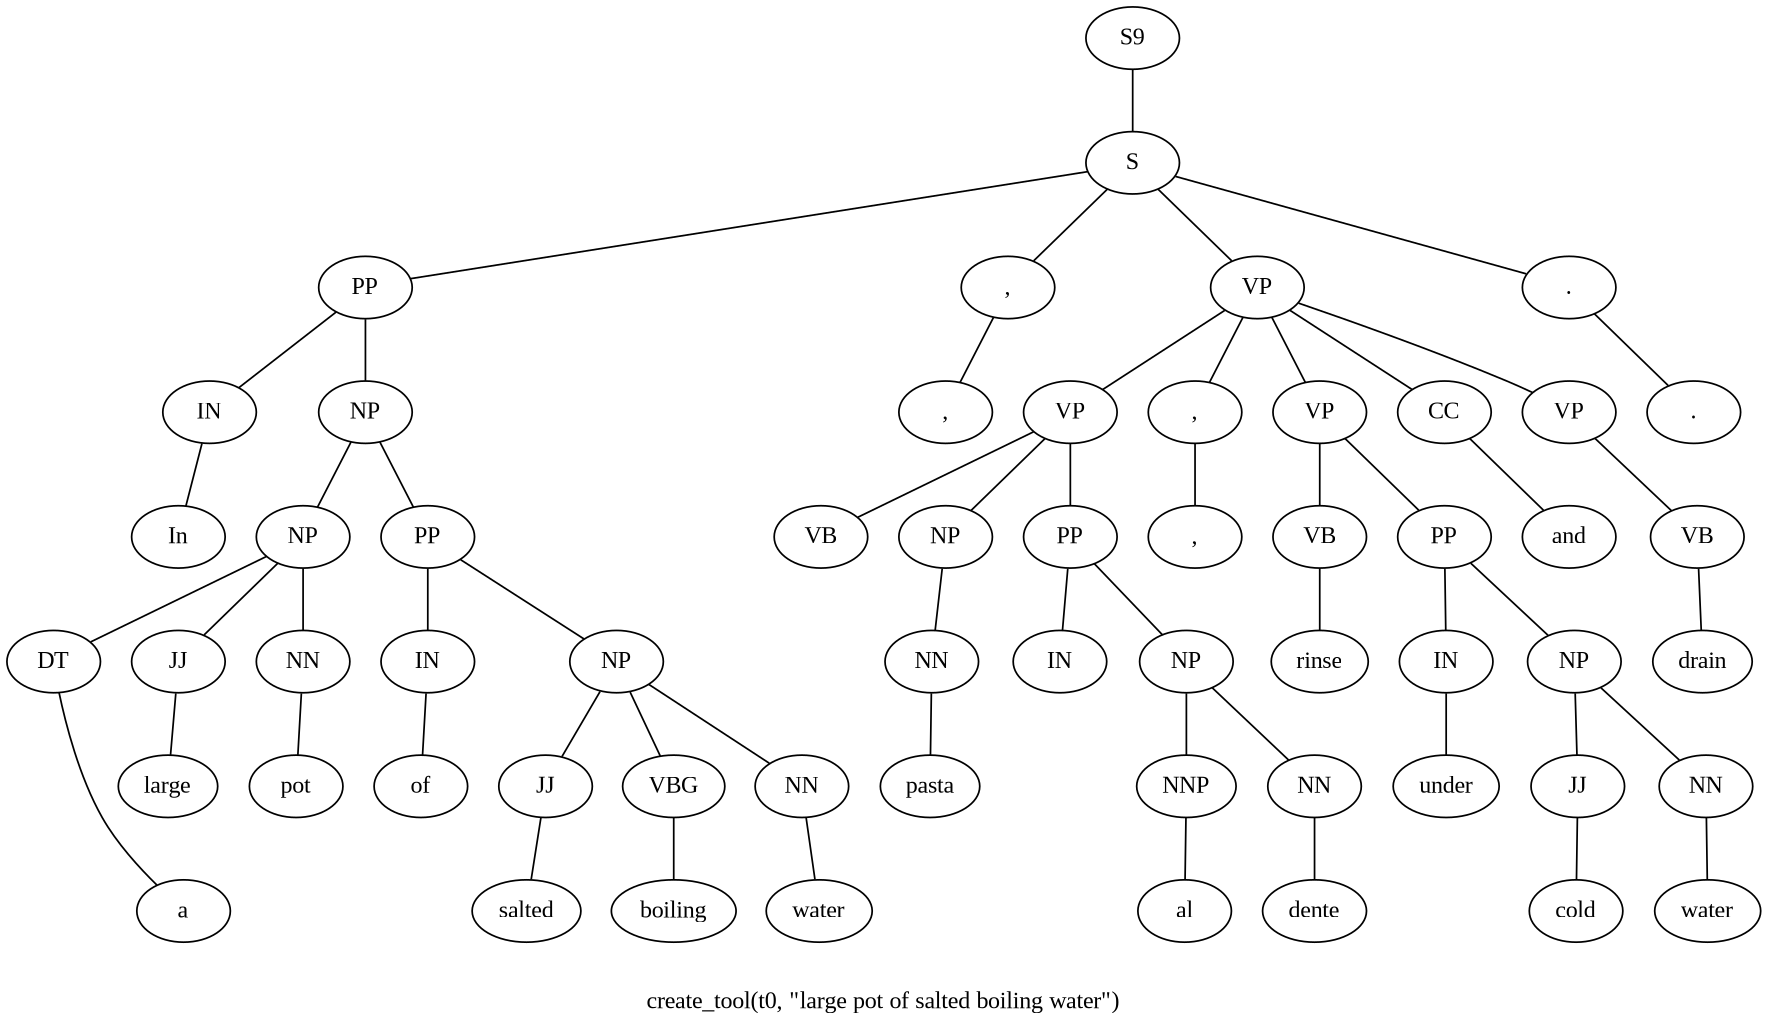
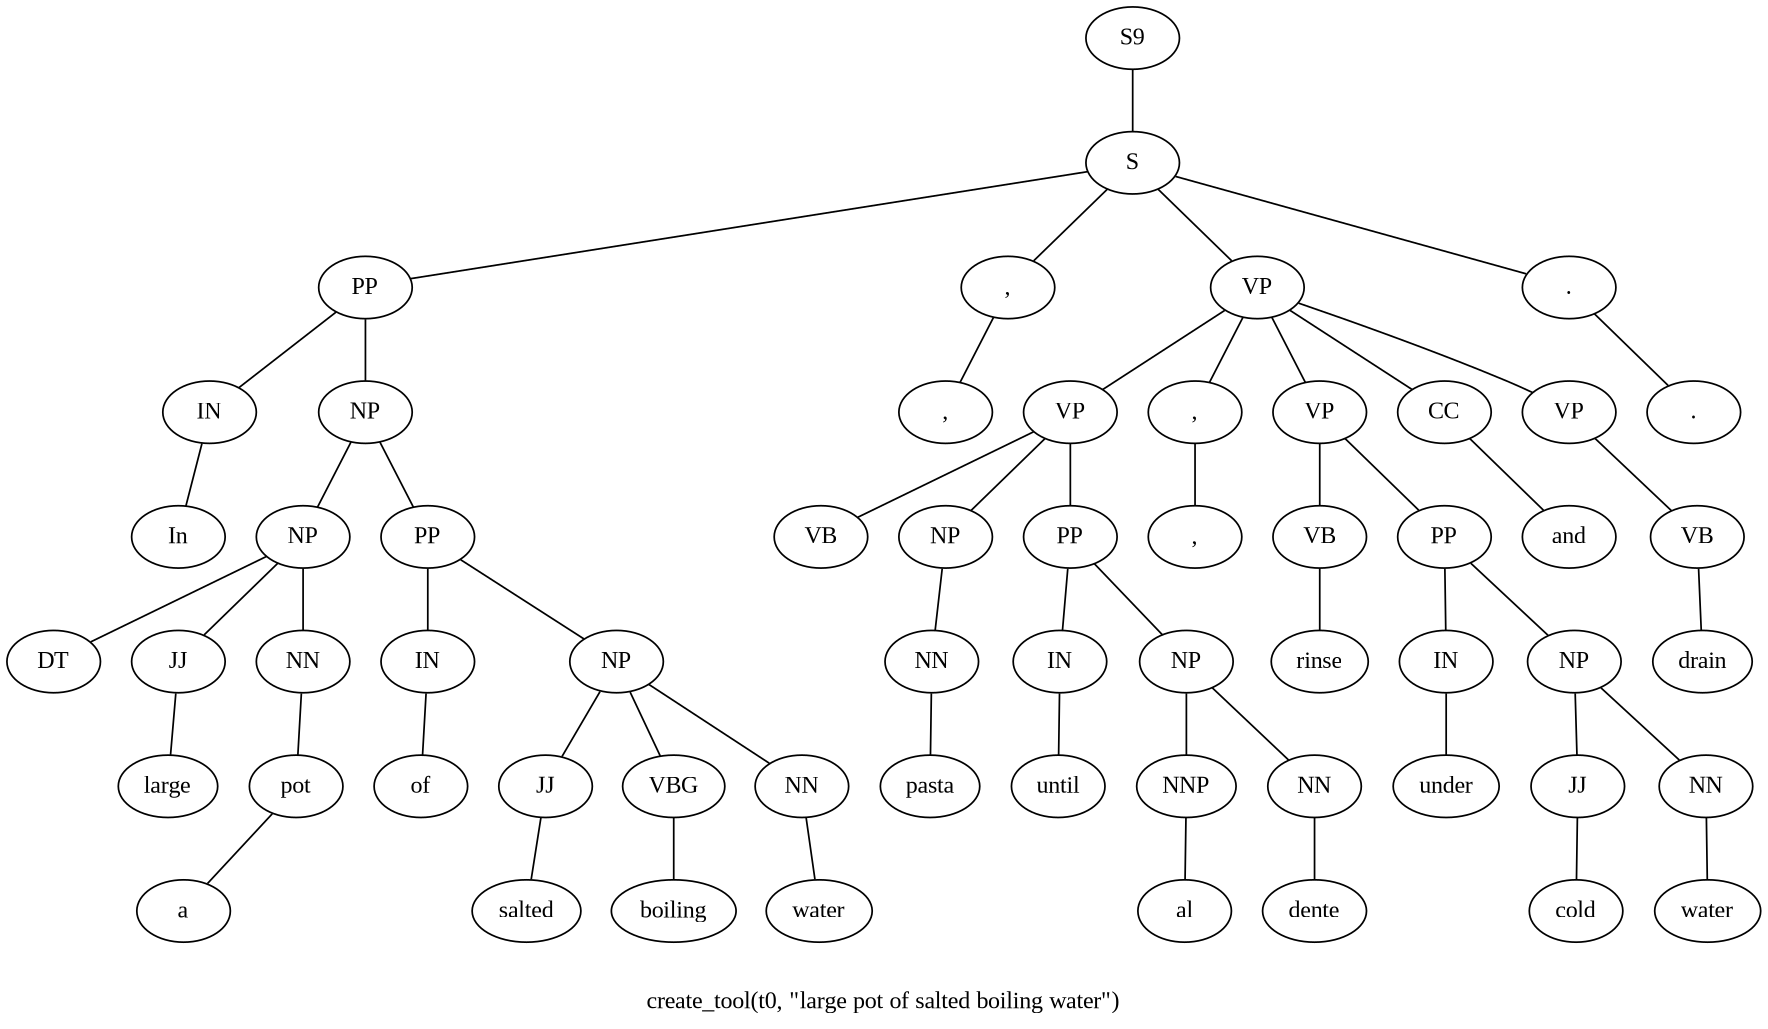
node "until": added
edge "DT" -- "a": now "pot" -- "a"
